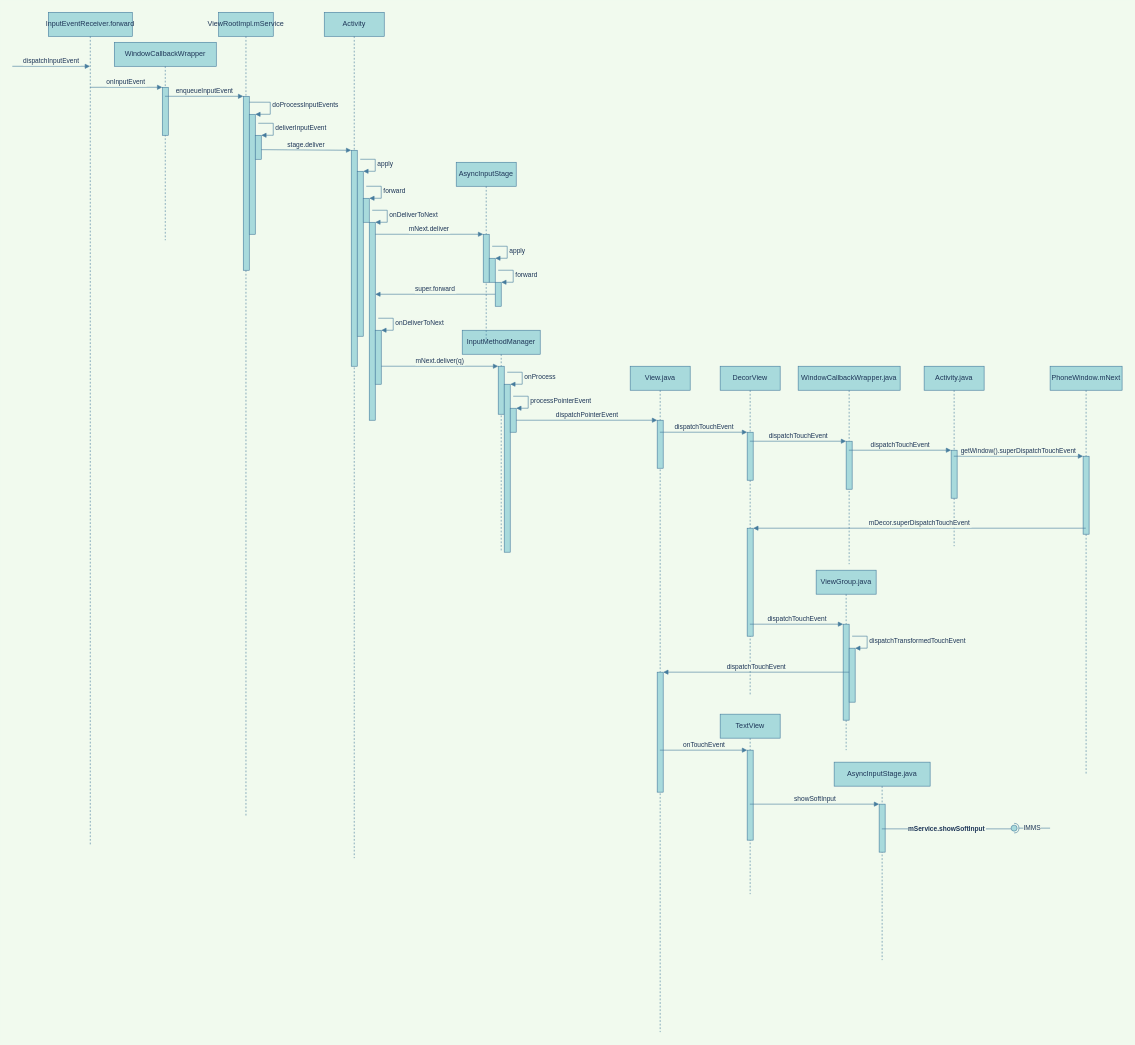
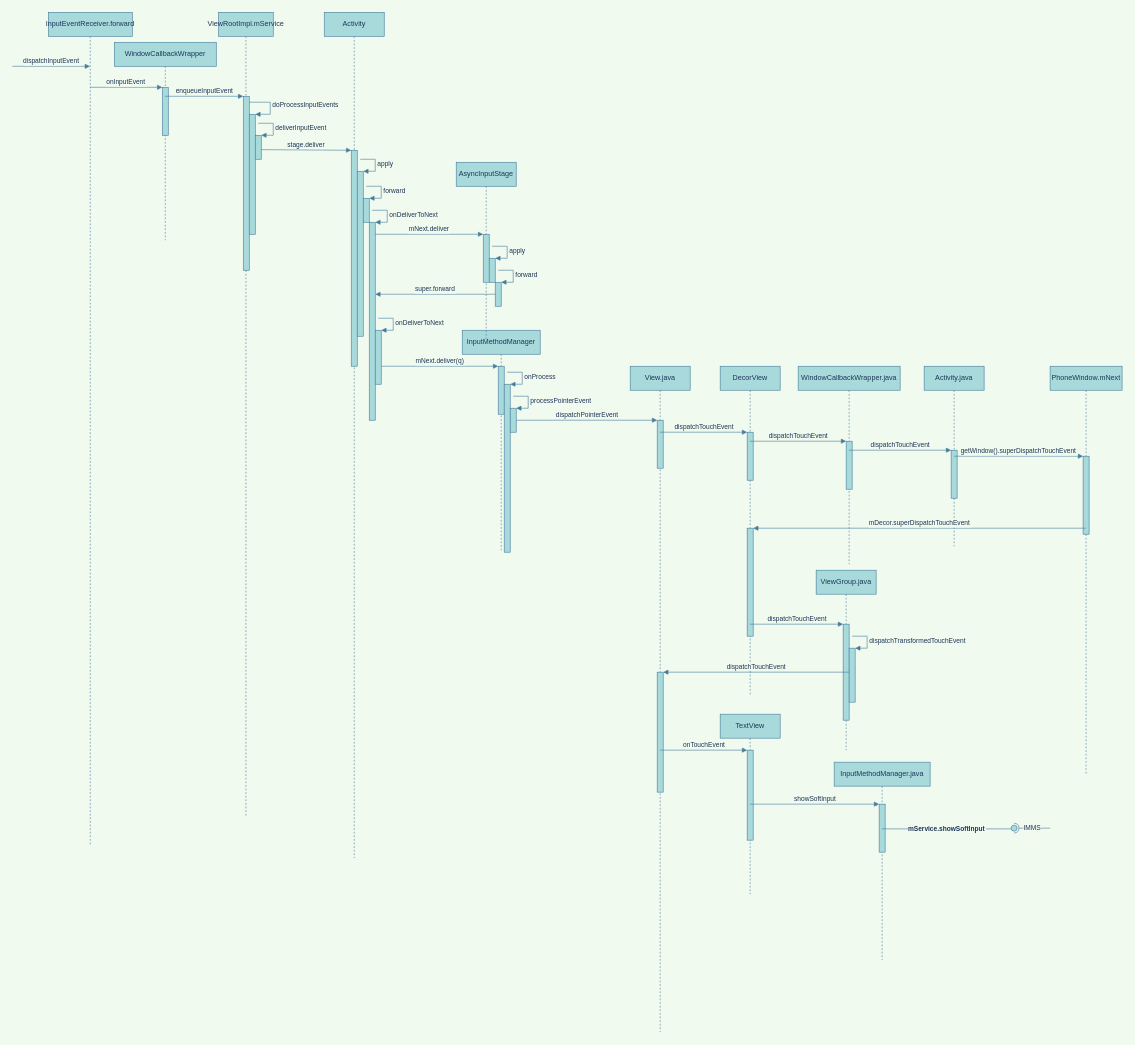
node "AsyncInputStage.java": label "AsyncInputStage.java" -> "InputMethodManager.java"
